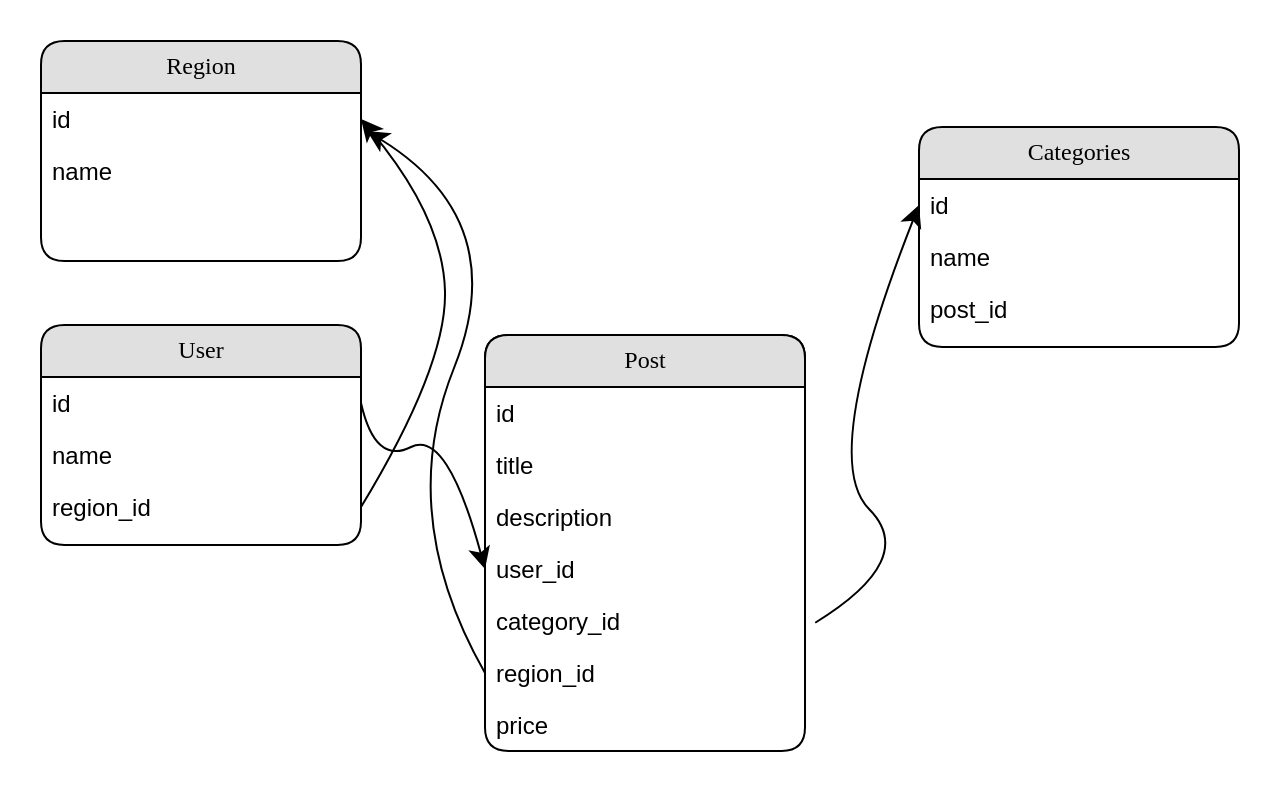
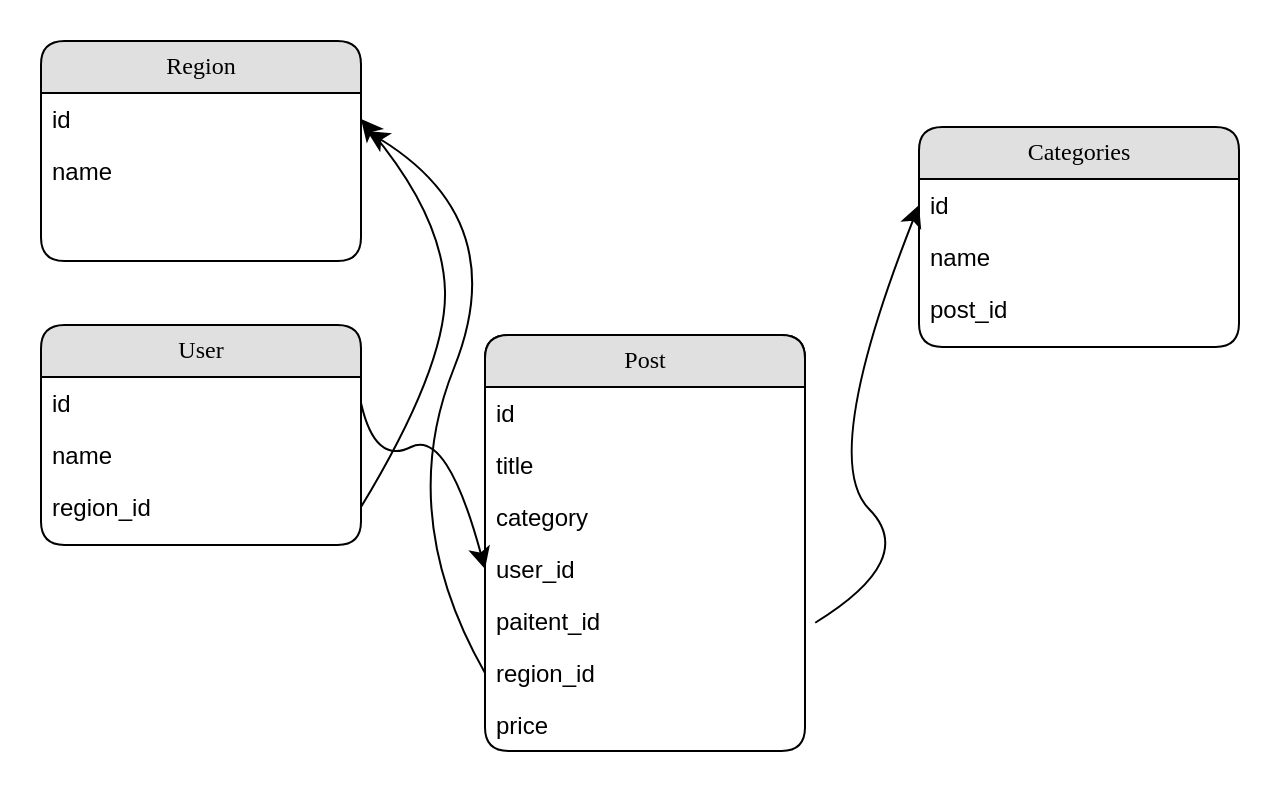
node "description": label "description" -> "category"
node "paitent_num": label "paitent_num" -> "paitent_user"
node "category_id": label "category_id" -> "paitent_id"
